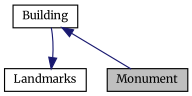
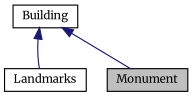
edge "Building" -> "Landmarks": reversed
